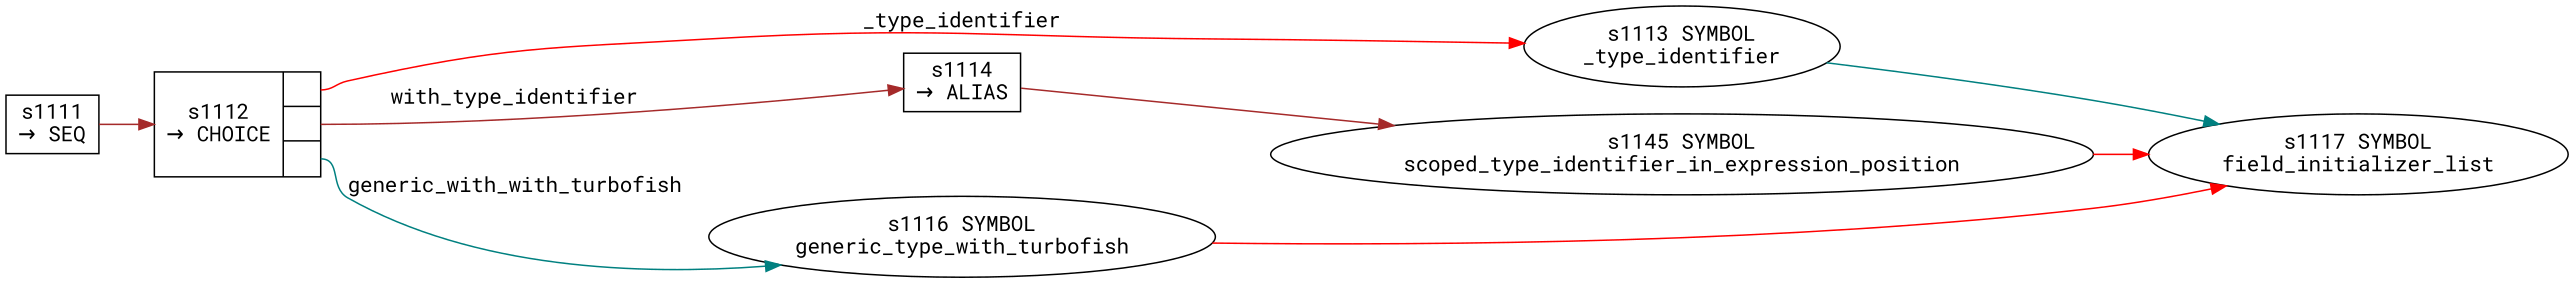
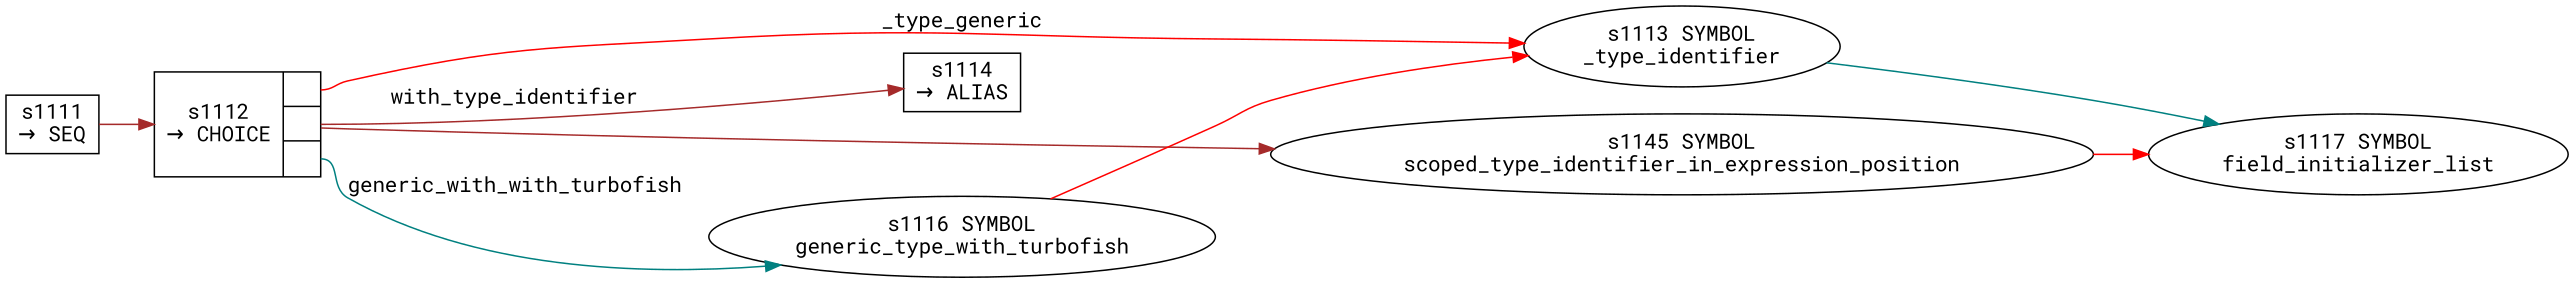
edge "s1112" -> "s1113 SYMBOL _type_identifier": label "_type_identifier" -> "_type_generic"
edge "s1114 → ALIAS" -> "s1145 SYMBOL scoped_type_identifier_in_expression_position": now "s1112" -> "s1145 SYMBOL scoped_type_identifier_in_expression_position"
edge "s1116 SYMBOL generic_type_with_turbofish" -> "s1117 SYMBOL field_initializer_list": now "s1116 SYMBOL generic_type_with_turbofish" -> "s1113 SYMBOL _type_identifier"
